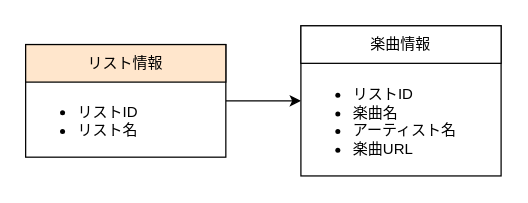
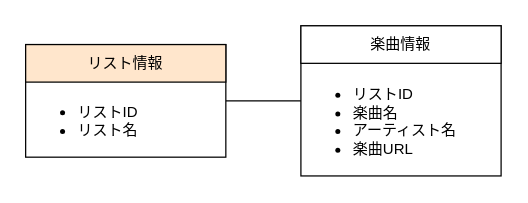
edge "リストID リスト名" -> "リストID 楽曲名 アーティスト名 楽曲URL": arrowhead classic -> none
